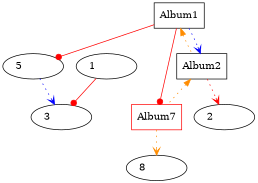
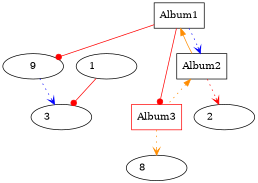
edge "Album2" -> "Album1": style dotted -> solid
node "5": label "5" -> "9"
node "Album7": label "Album7" -> "Album3"
